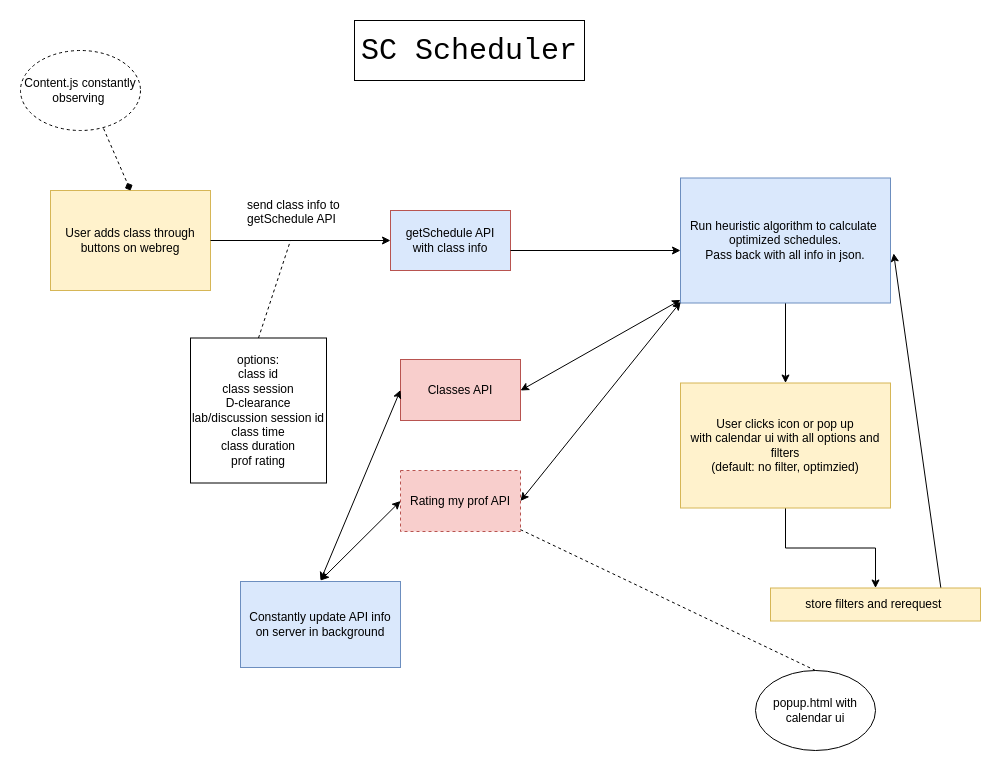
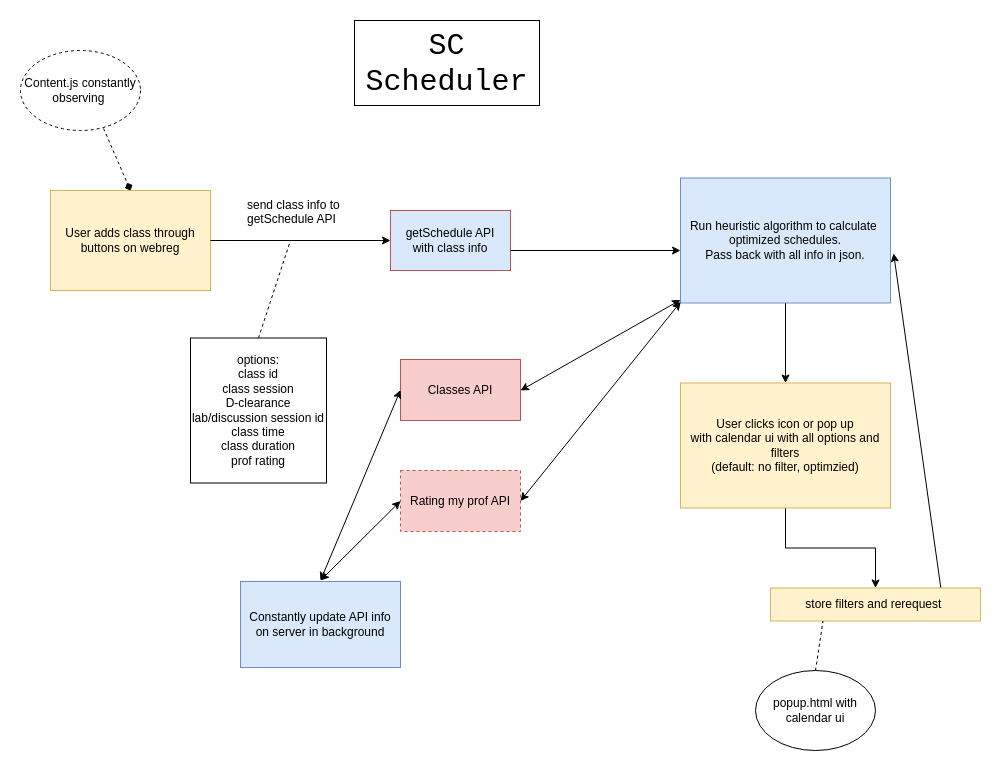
node "SC Scheduler": size 230x60 -> 185x85
edge "Rating my prof API" -- "popup.html with calendar ui": now "store filters and rerequest" -- "popup.html with calendar ui"
